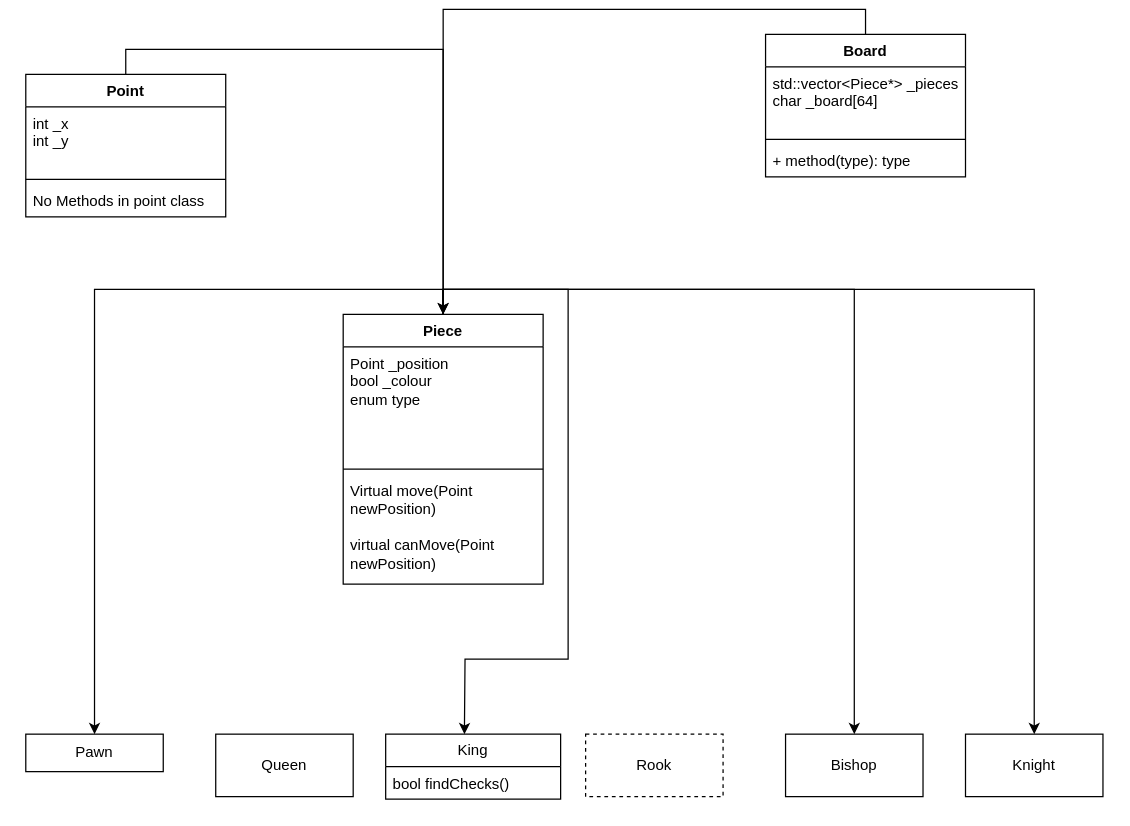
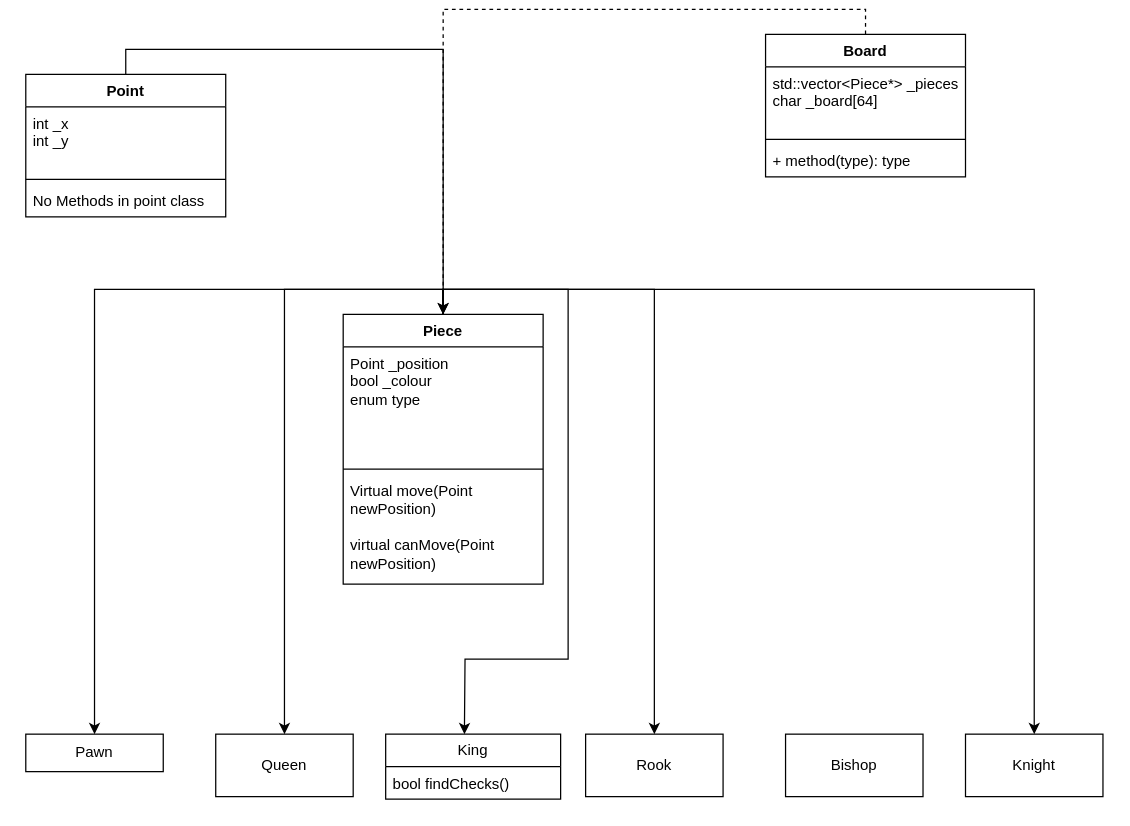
edge "Board" -> "Piece": style solid -> dashed
edge "Piece" -> "Rook": added
edge "Piece" -> "Bishop": now "Piece" -> "Queen"
node "Rook": style dashed -> solid
